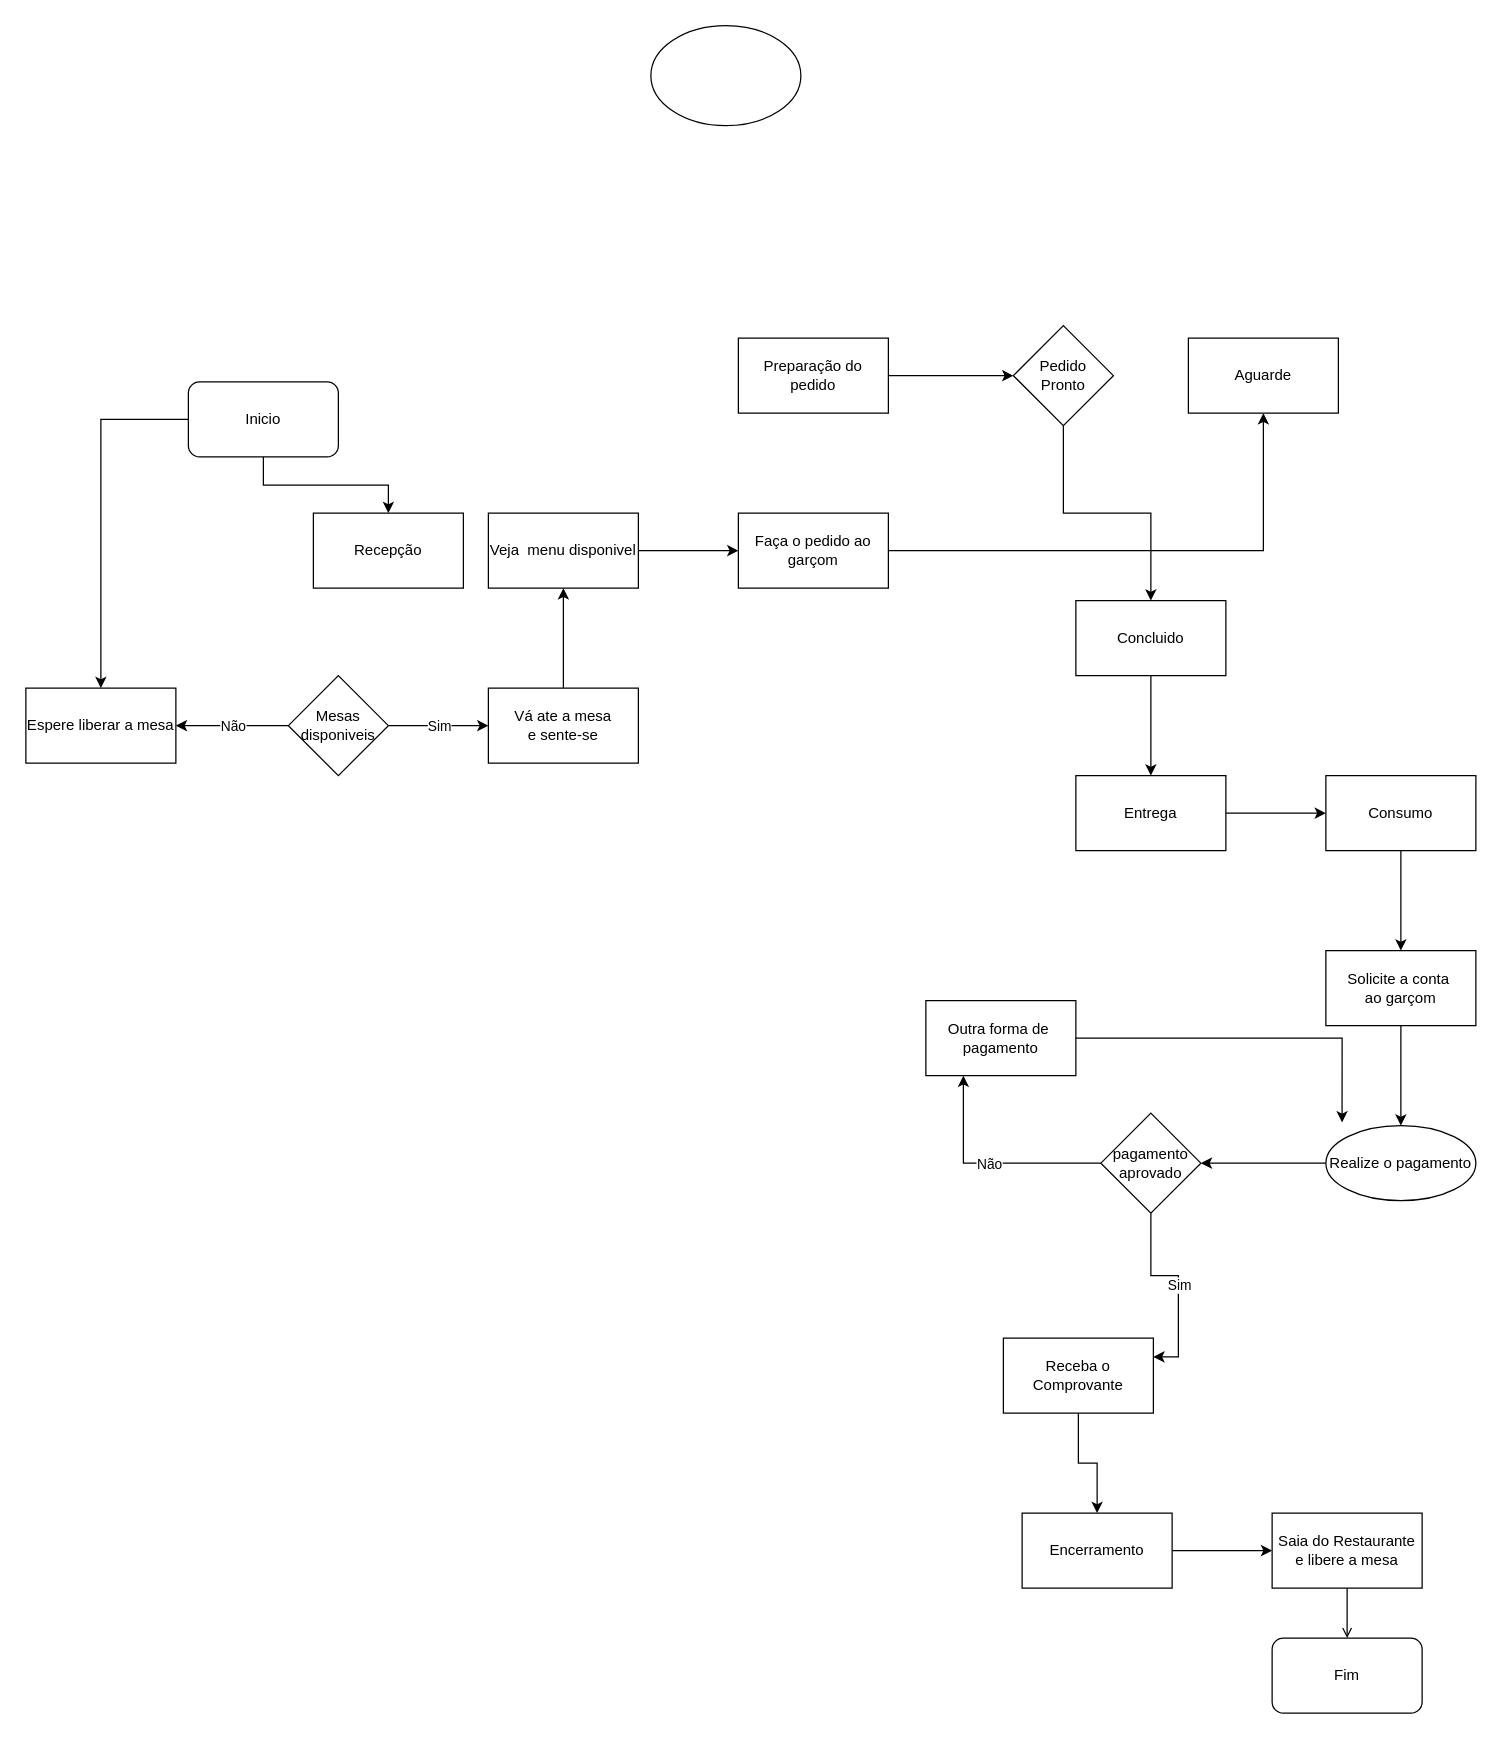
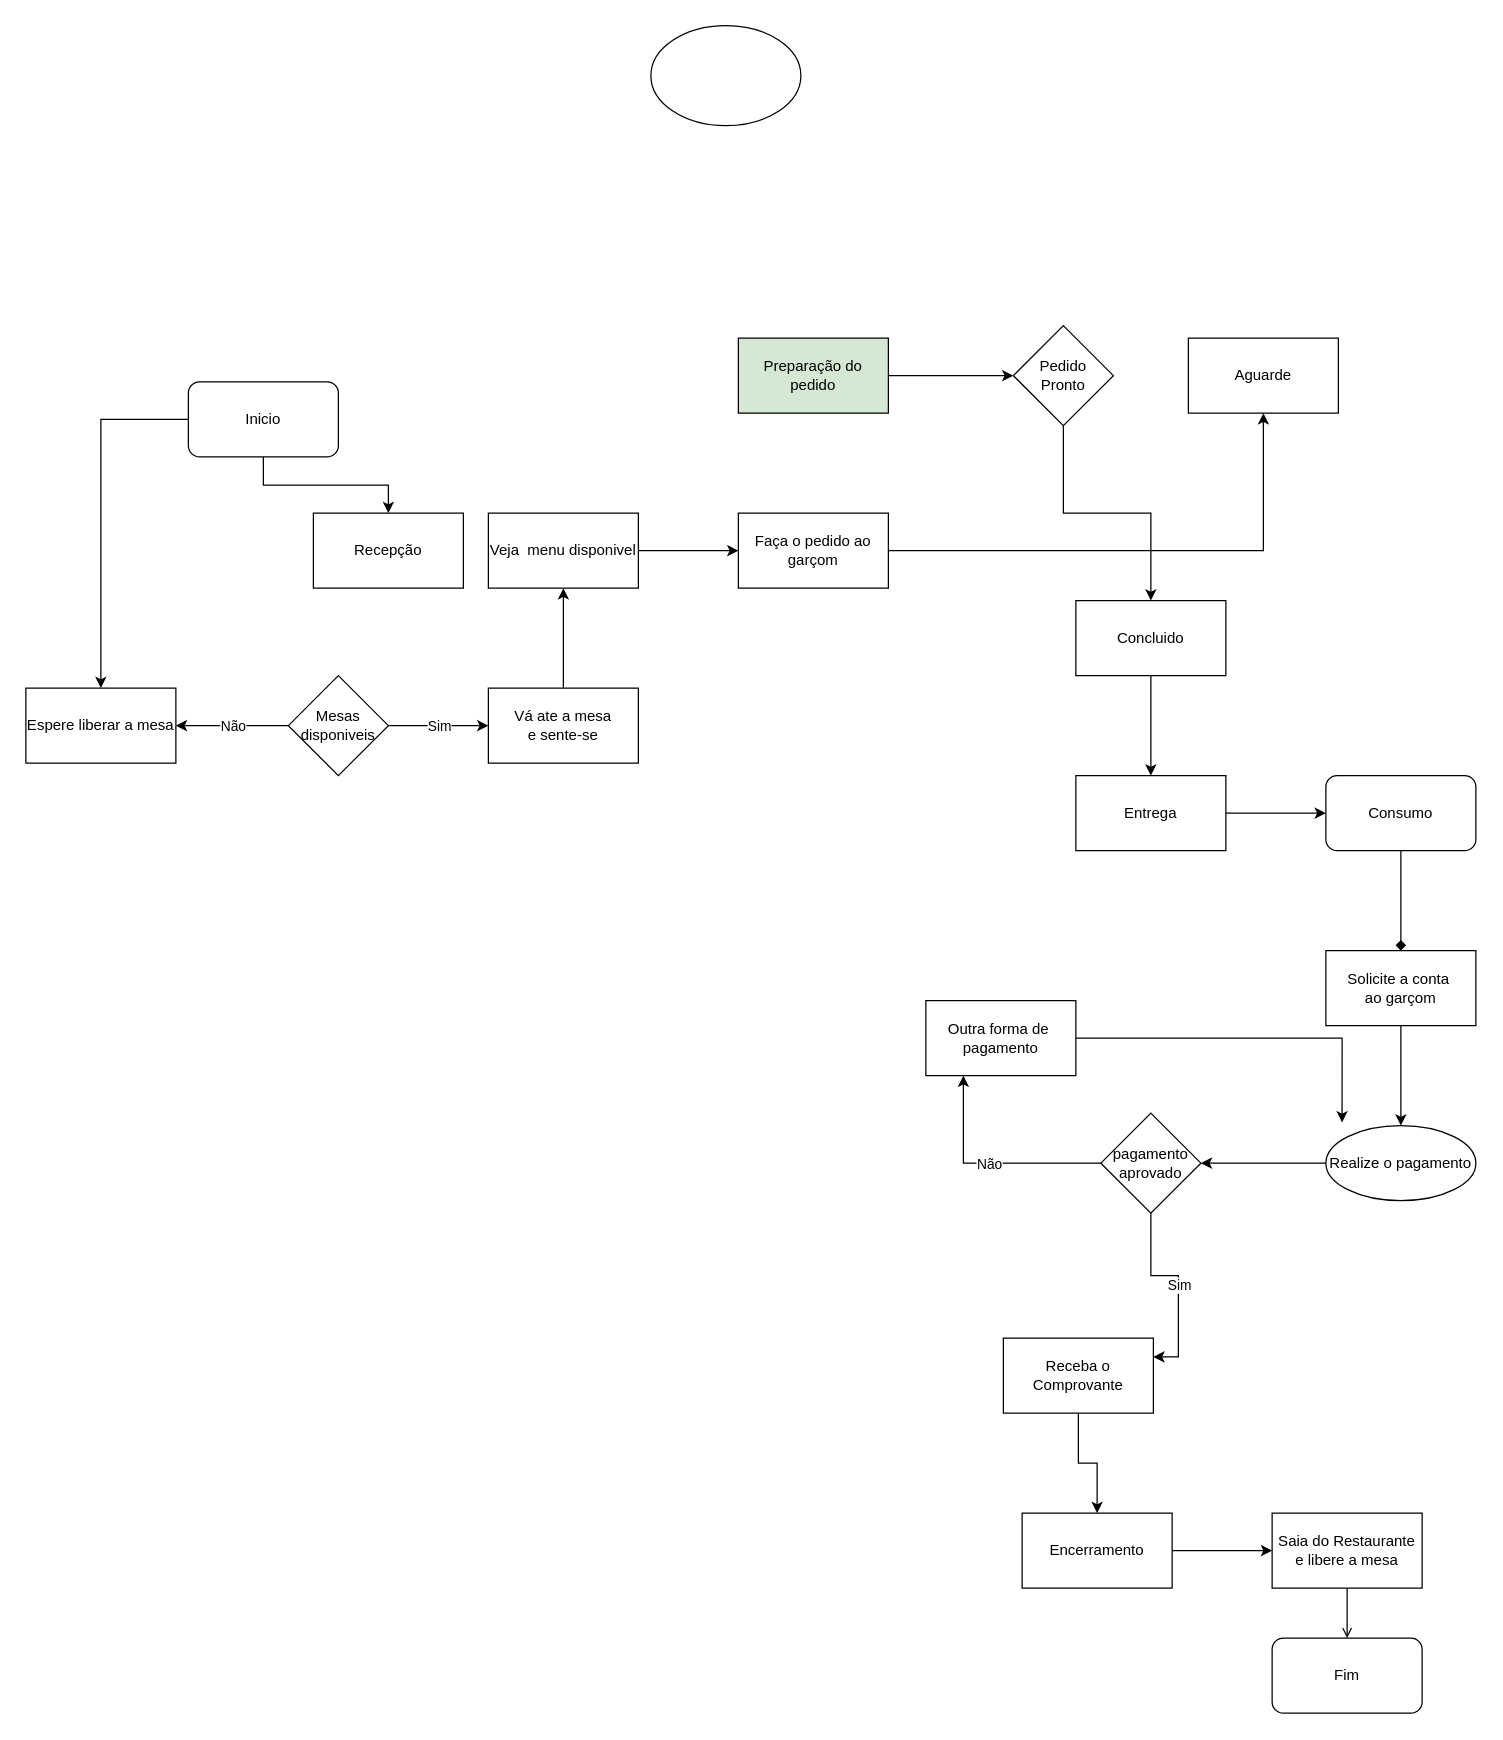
node "Preparação do pedido": fillcolor #ffffff -> #d5e8d4
node "Consumo": shape rectangle -> rounded rectangle
edge "Consumo" -> "Solicite a conta ao garçom": arrowhead classic -> diamond
